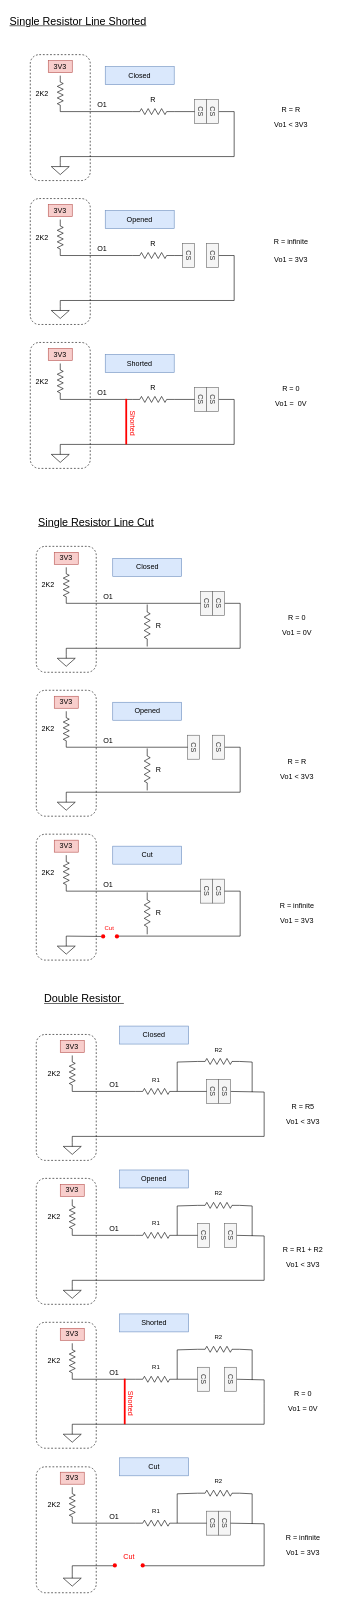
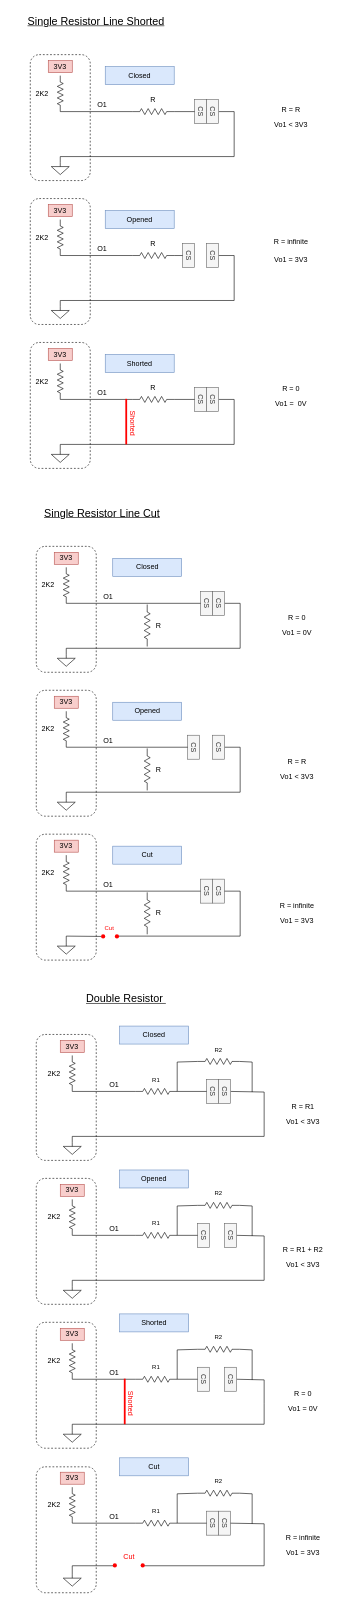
node "Single Resistor Line Shorted": moved (78, 21) -> (96, 21)
node "Single Resistor Line Cut": moved (96, 522) -> (102, 513)
node "Double Resistor": moved (84, 999) -> (126, 999)
node "R = R5": label "R = R5" -> "R = R1"
